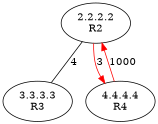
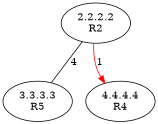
edge "2.2.2.2 R2" -> "4.4.4.4 R4": label "3" -> "1"
edge "4.4.4.4 R4" -> "2.2.2.2 R2": removed, label "1000"
node "3.3.3.3 R3": label "3.3.3.3 R3" -> "3.3.3.3 R5"
